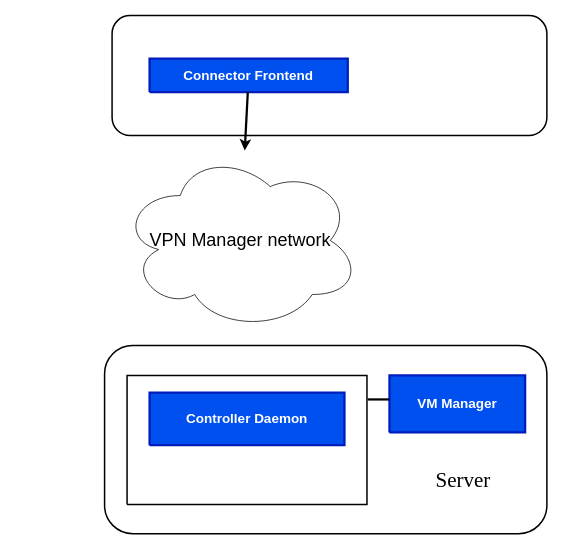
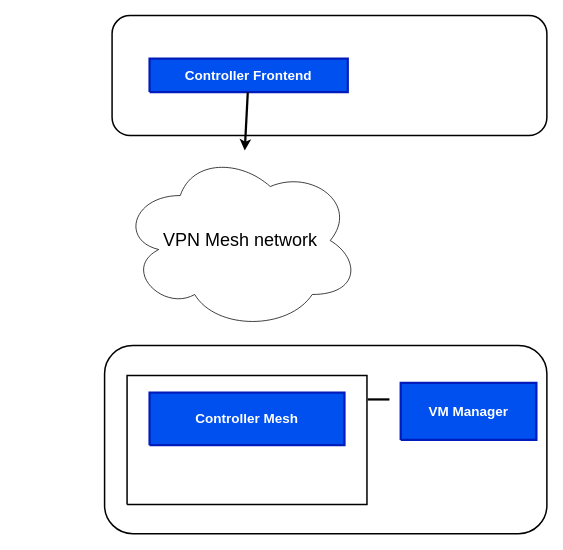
node "Connector Frontend": label "Connector Frontend" -> "Controller Frontend"
node "VPN Manager network": label "VPN Manager network" -> "VPN Mesh network"
node "VM Manager": moved (458, 404) -> (469, 411)
node "Controller Daemon": label "Controller Daemon" -> "Controller Mesh"
node "Server": removed
